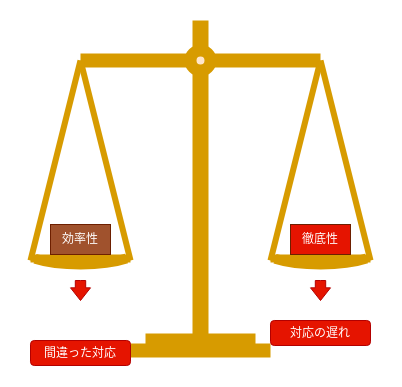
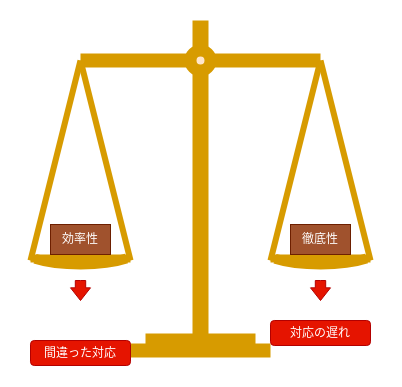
node "徹底性": fillcolor #e51400 -> #a0522d
